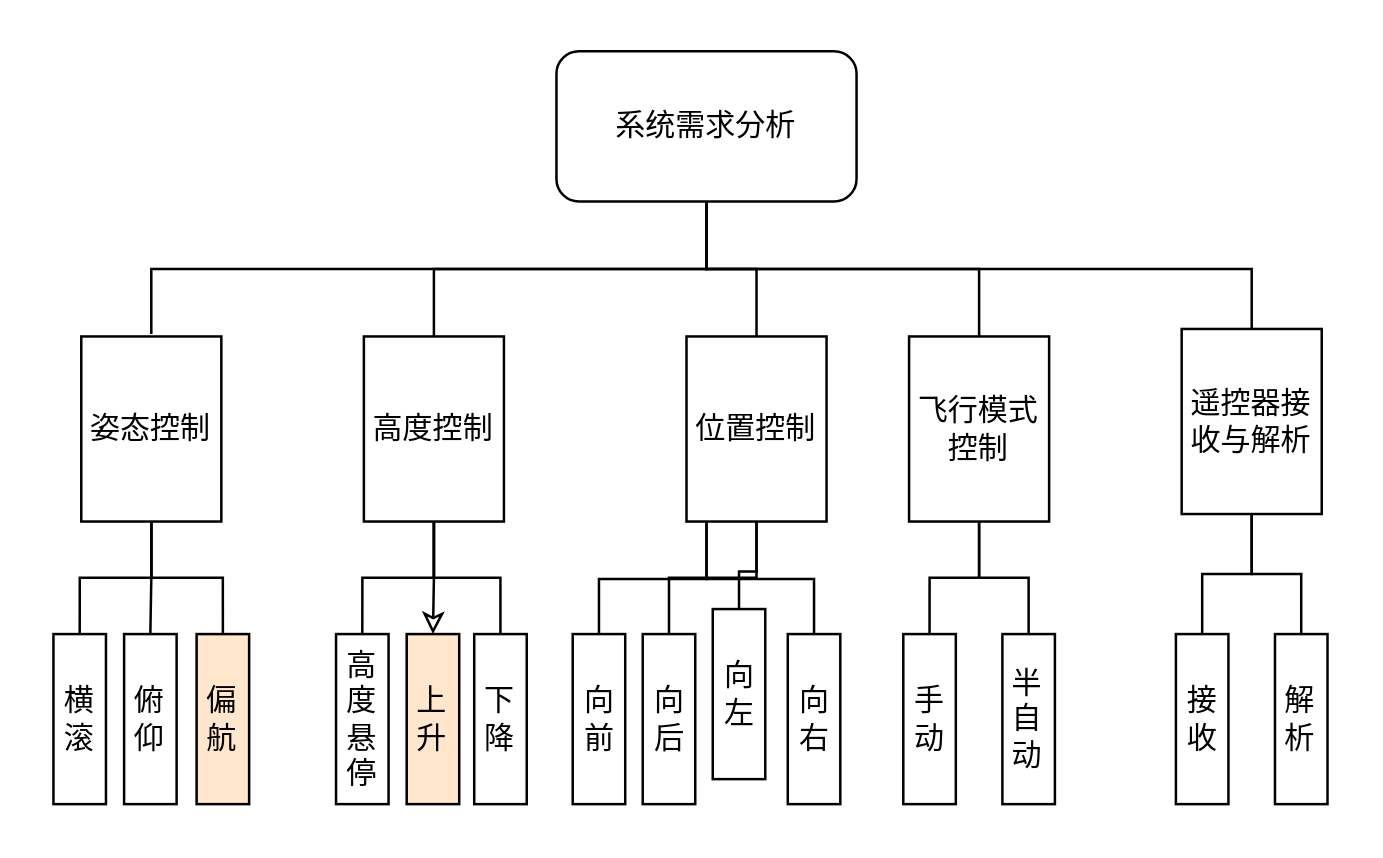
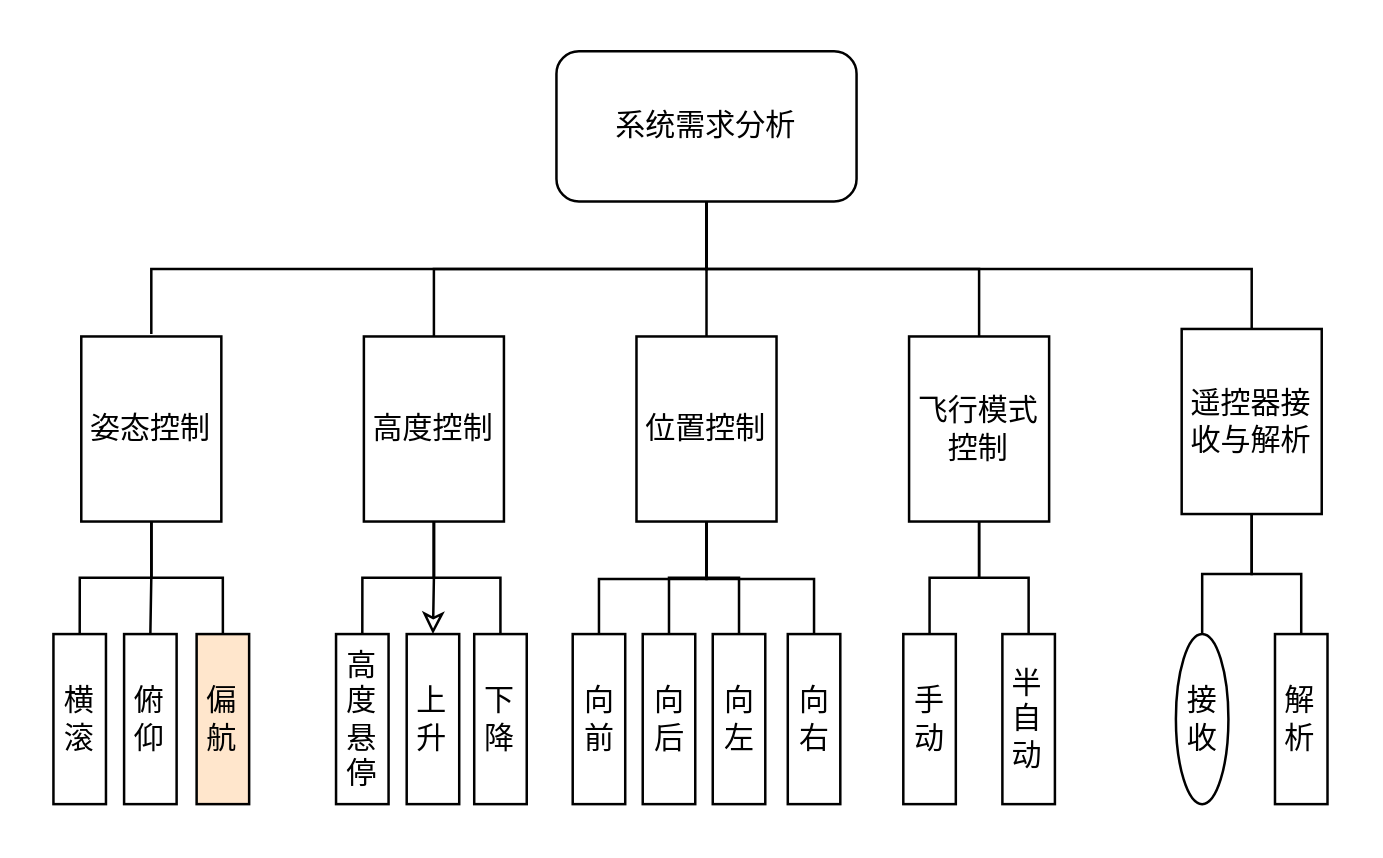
node "位置控制": moved (756, 429) -> (706, 429)
node "向左": moved (739, 694) -> (739, 719)
node "上升": fillcolor #ffe6cc -> #ffffff
node "接收": shape rectangle -> ellipse
